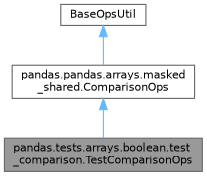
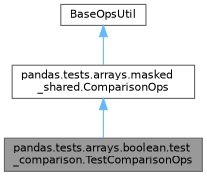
node "pandas.pandas.arrays.masked _shared.ComparisonOps": label "pandas.pandas.arrays.masked _shared.ComparisonOps" -> "pandas.tests.arrays.masked _shared.ComparisonOps"
